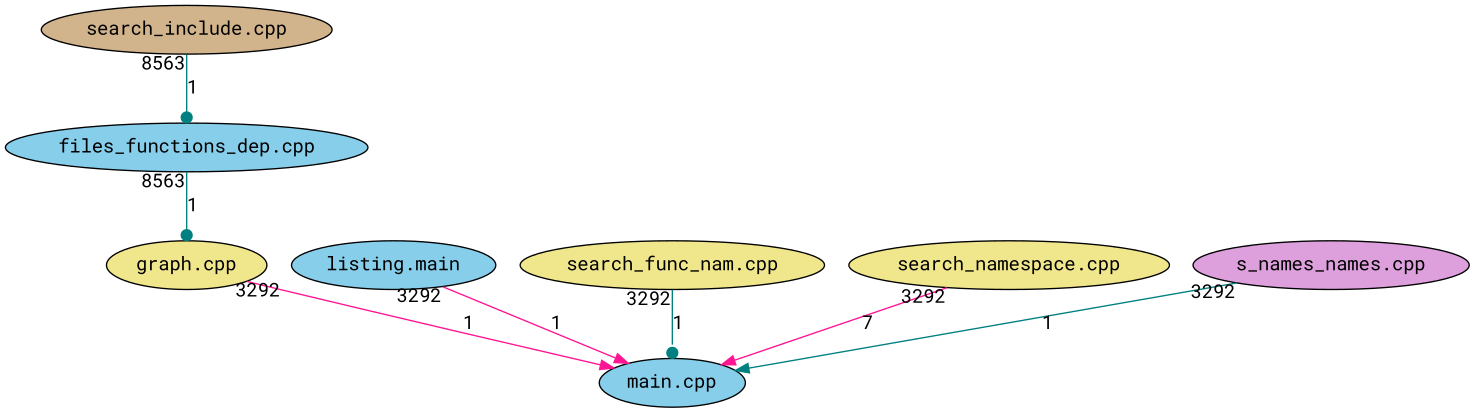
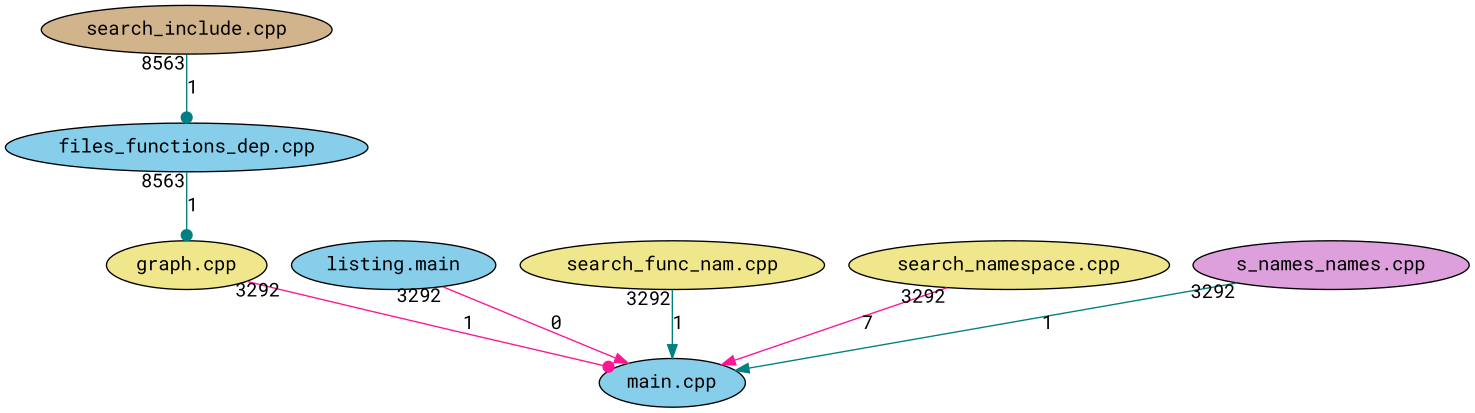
edge "search_func_nam.cpp" -> "main.cpp": arrowhead dot -> normal
edge "graph.cpp" -> "main.cpp": arrowhead normal -> dot
edge "listing.main" -> "main.cpp": label "1" -> "0"
